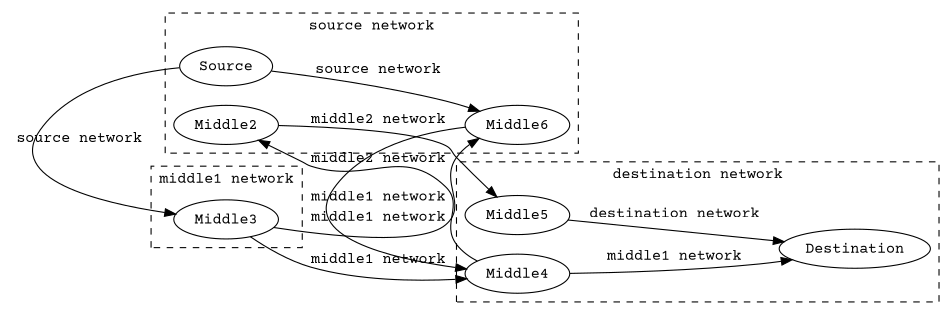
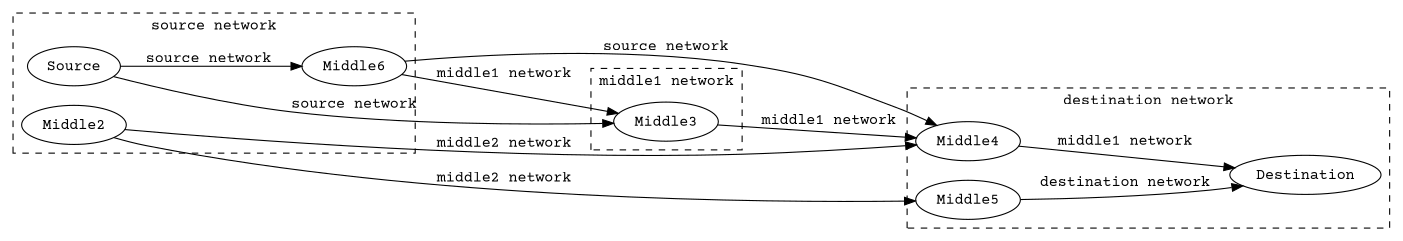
edge "Middle4" -> "Middle2": reversed
edge "Middle6" -> "Middle4": label "middle1 network" -> "source network"
edge "Middle3" -> "Middle6": reversed
